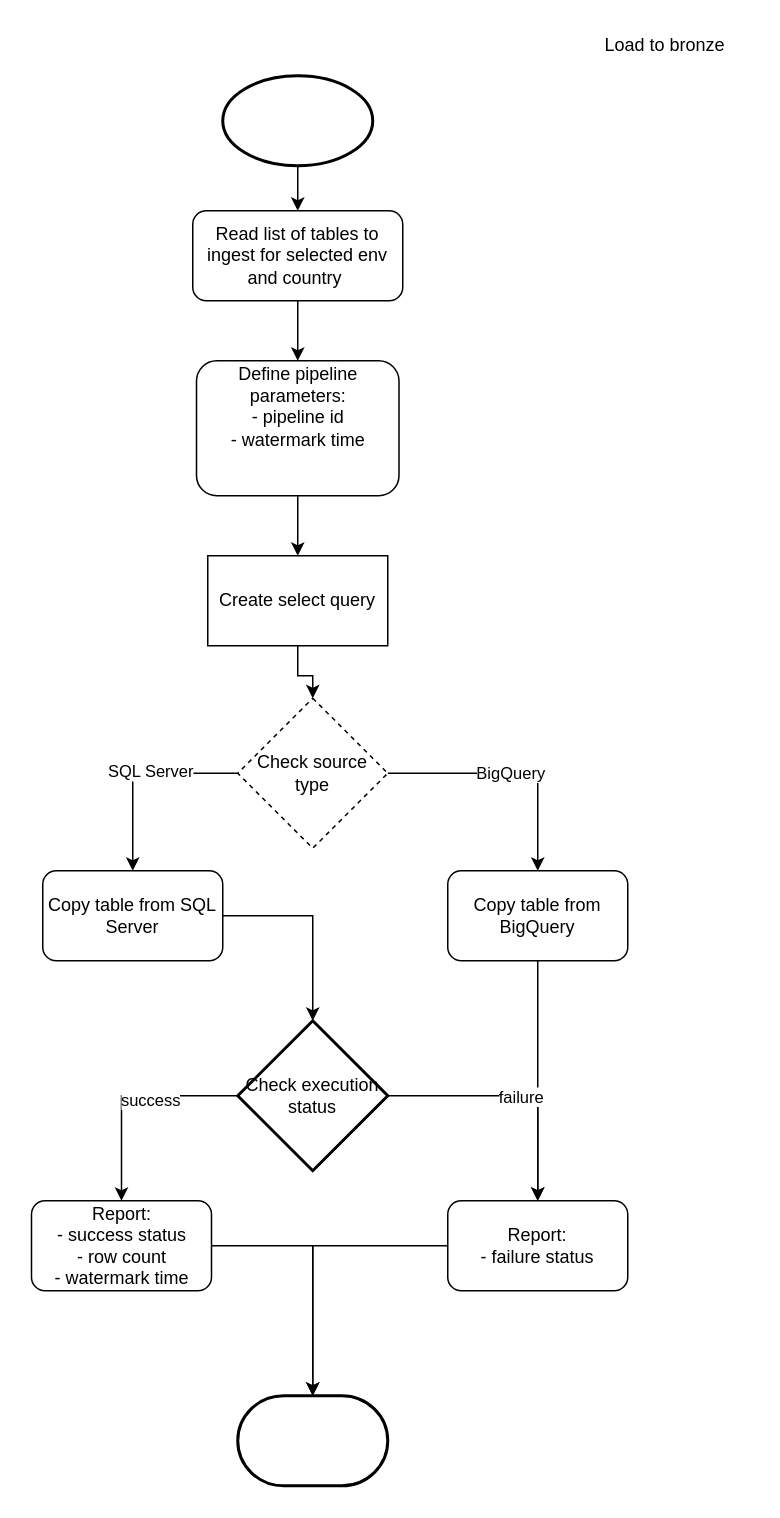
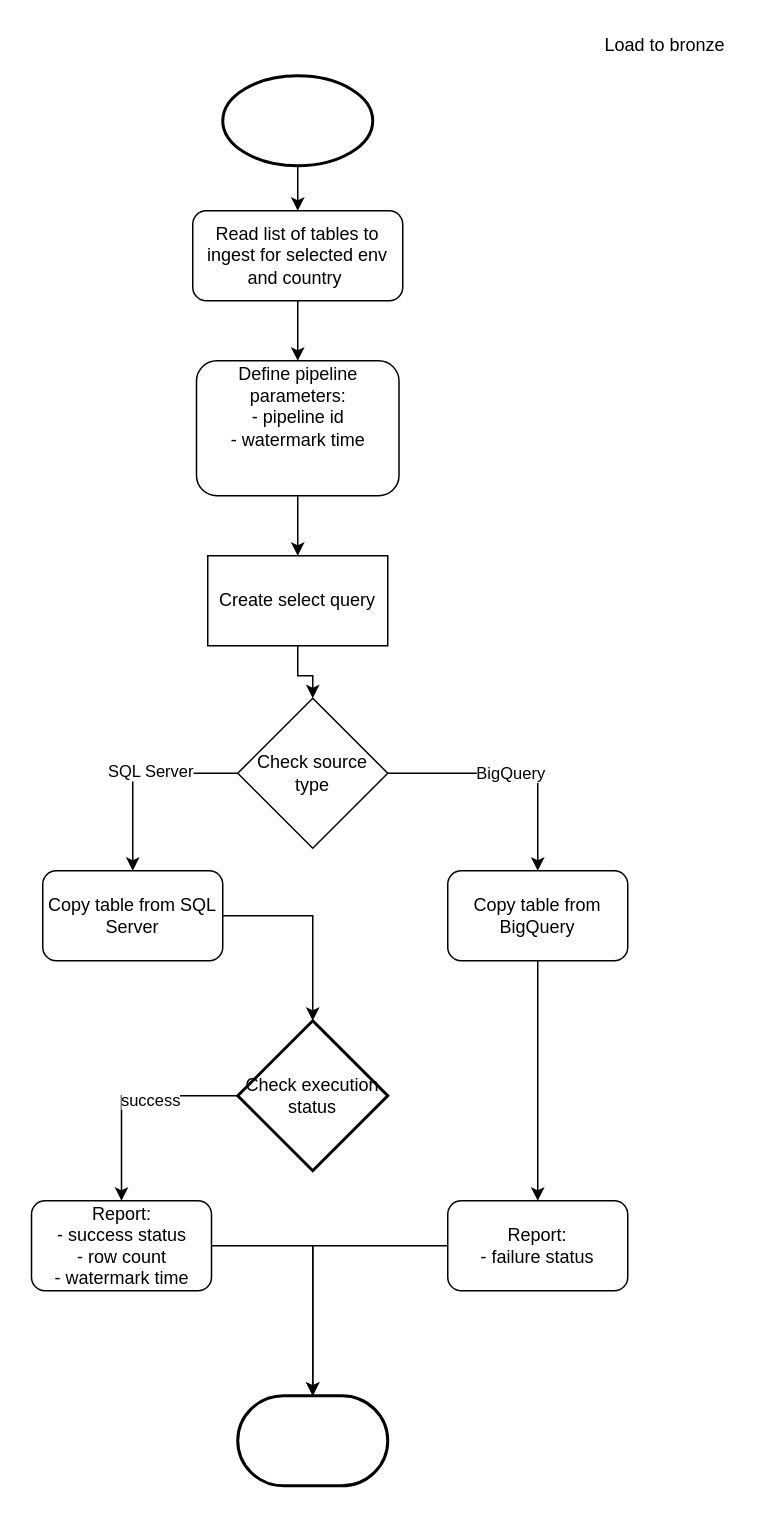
node "Check source type": style dashed -> solid
edge "Check execution status" -> "Report: - failure status": removed, label "failure"
